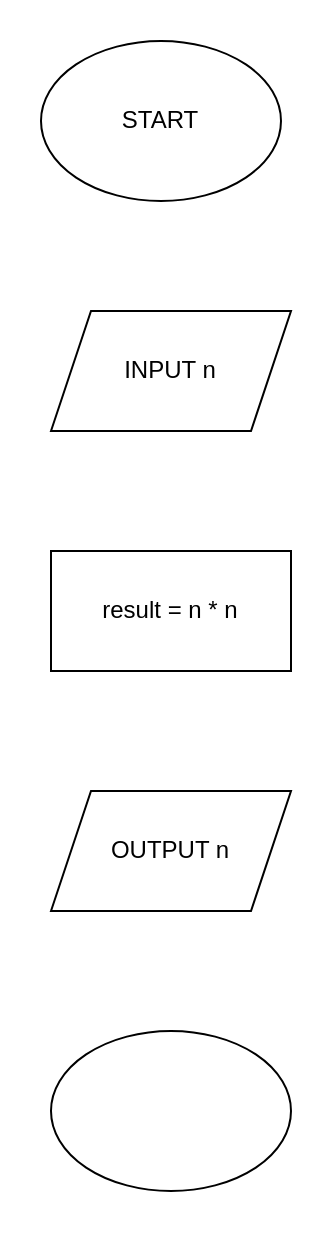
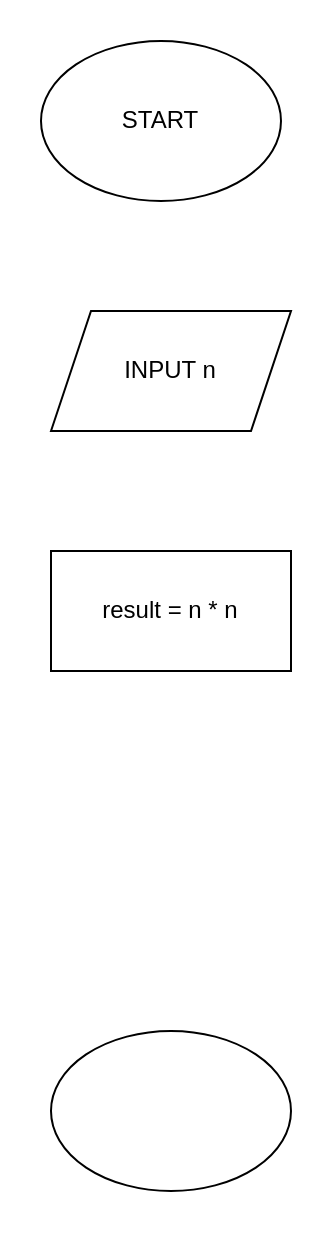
node "OUTPUT n": removed
